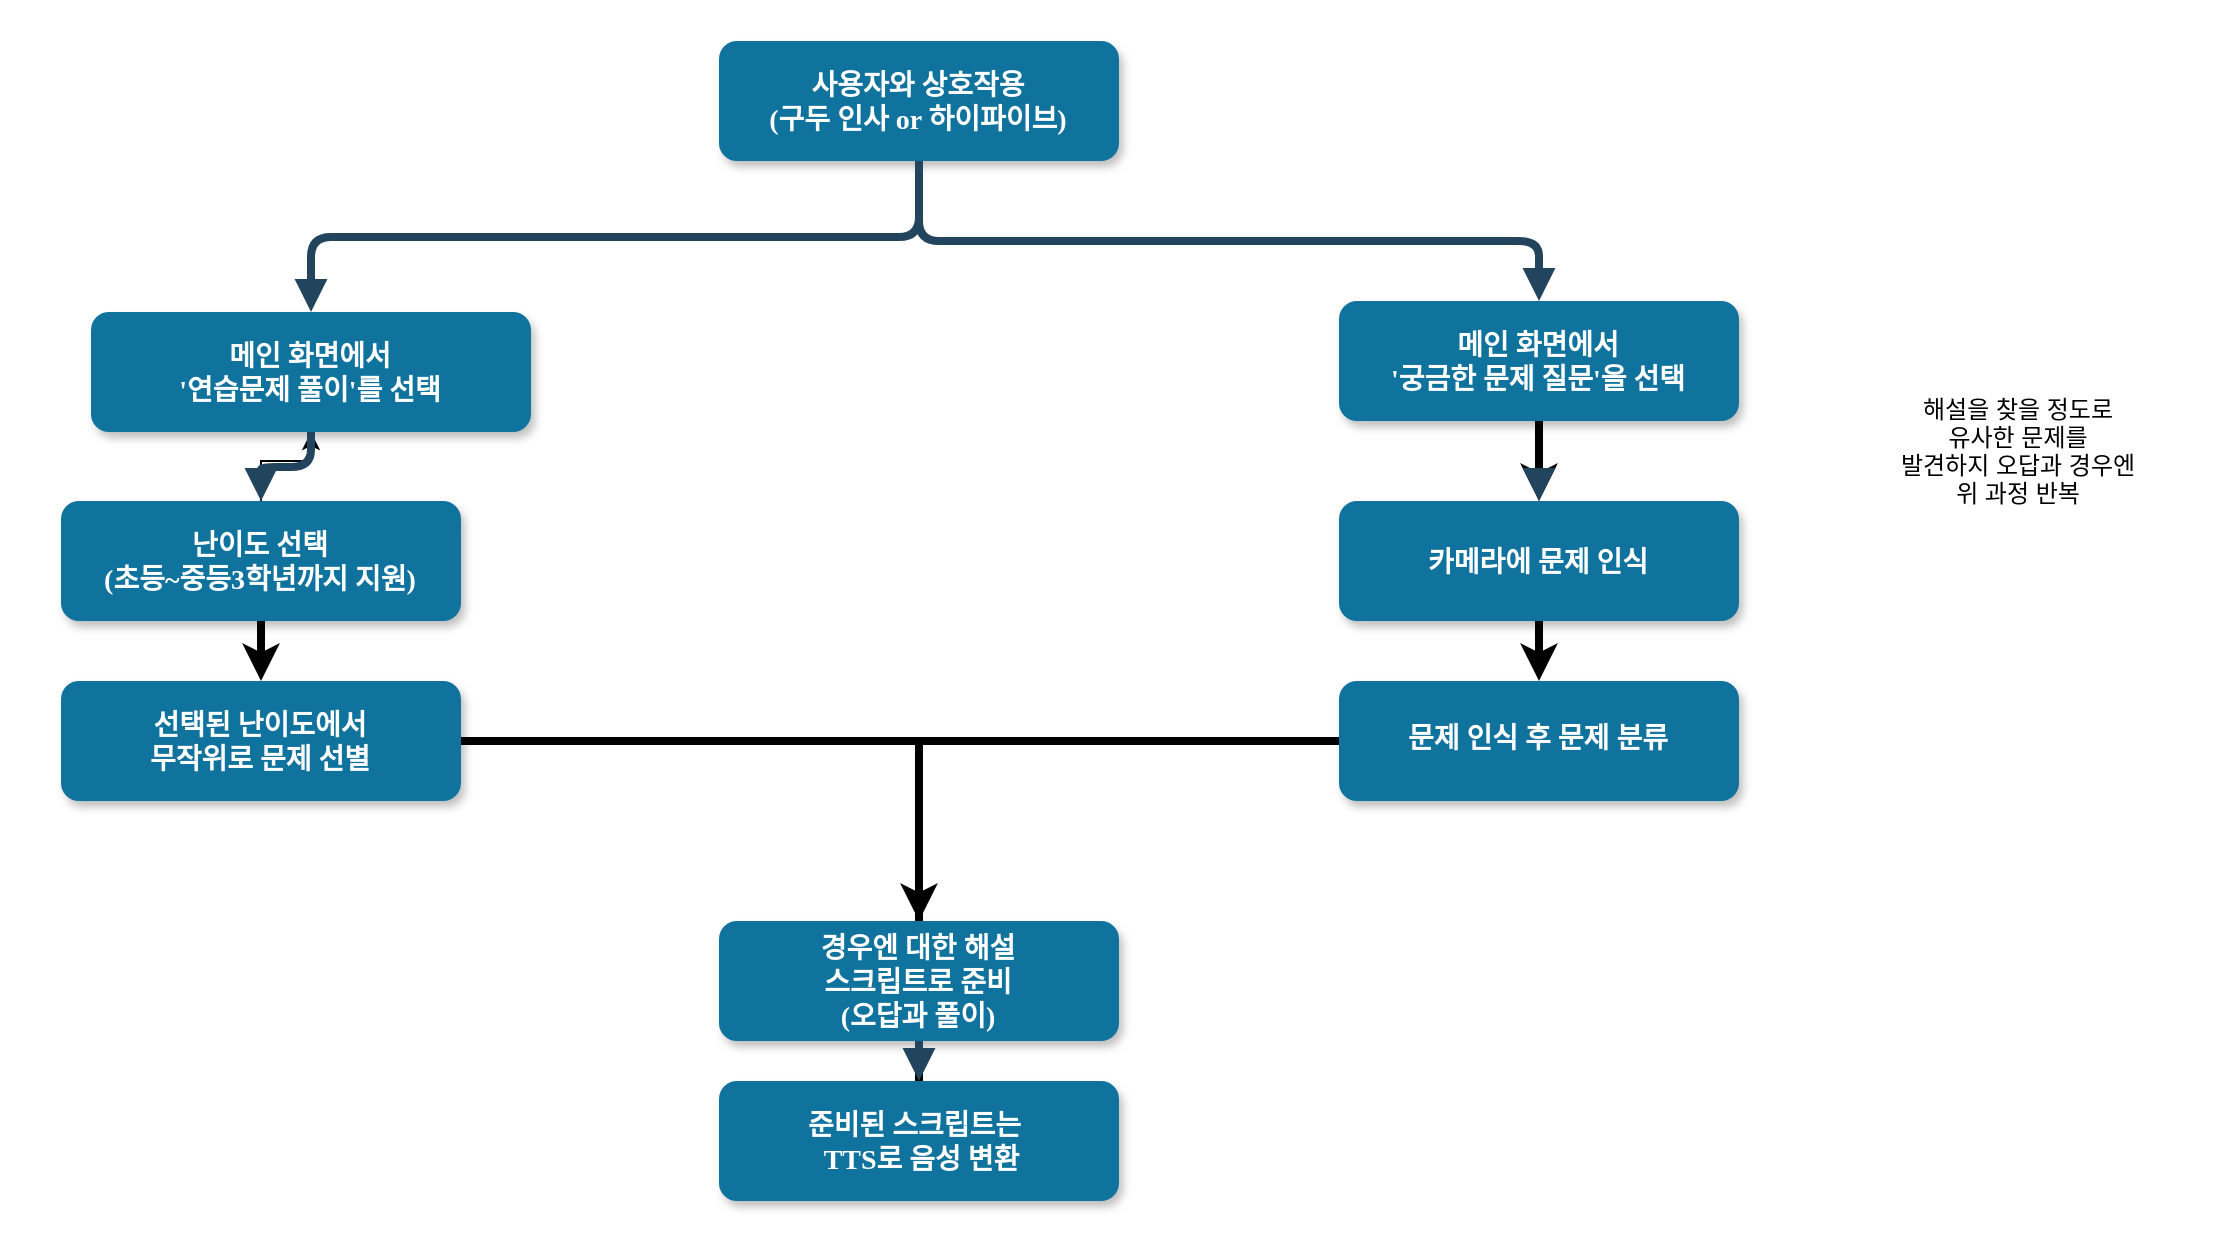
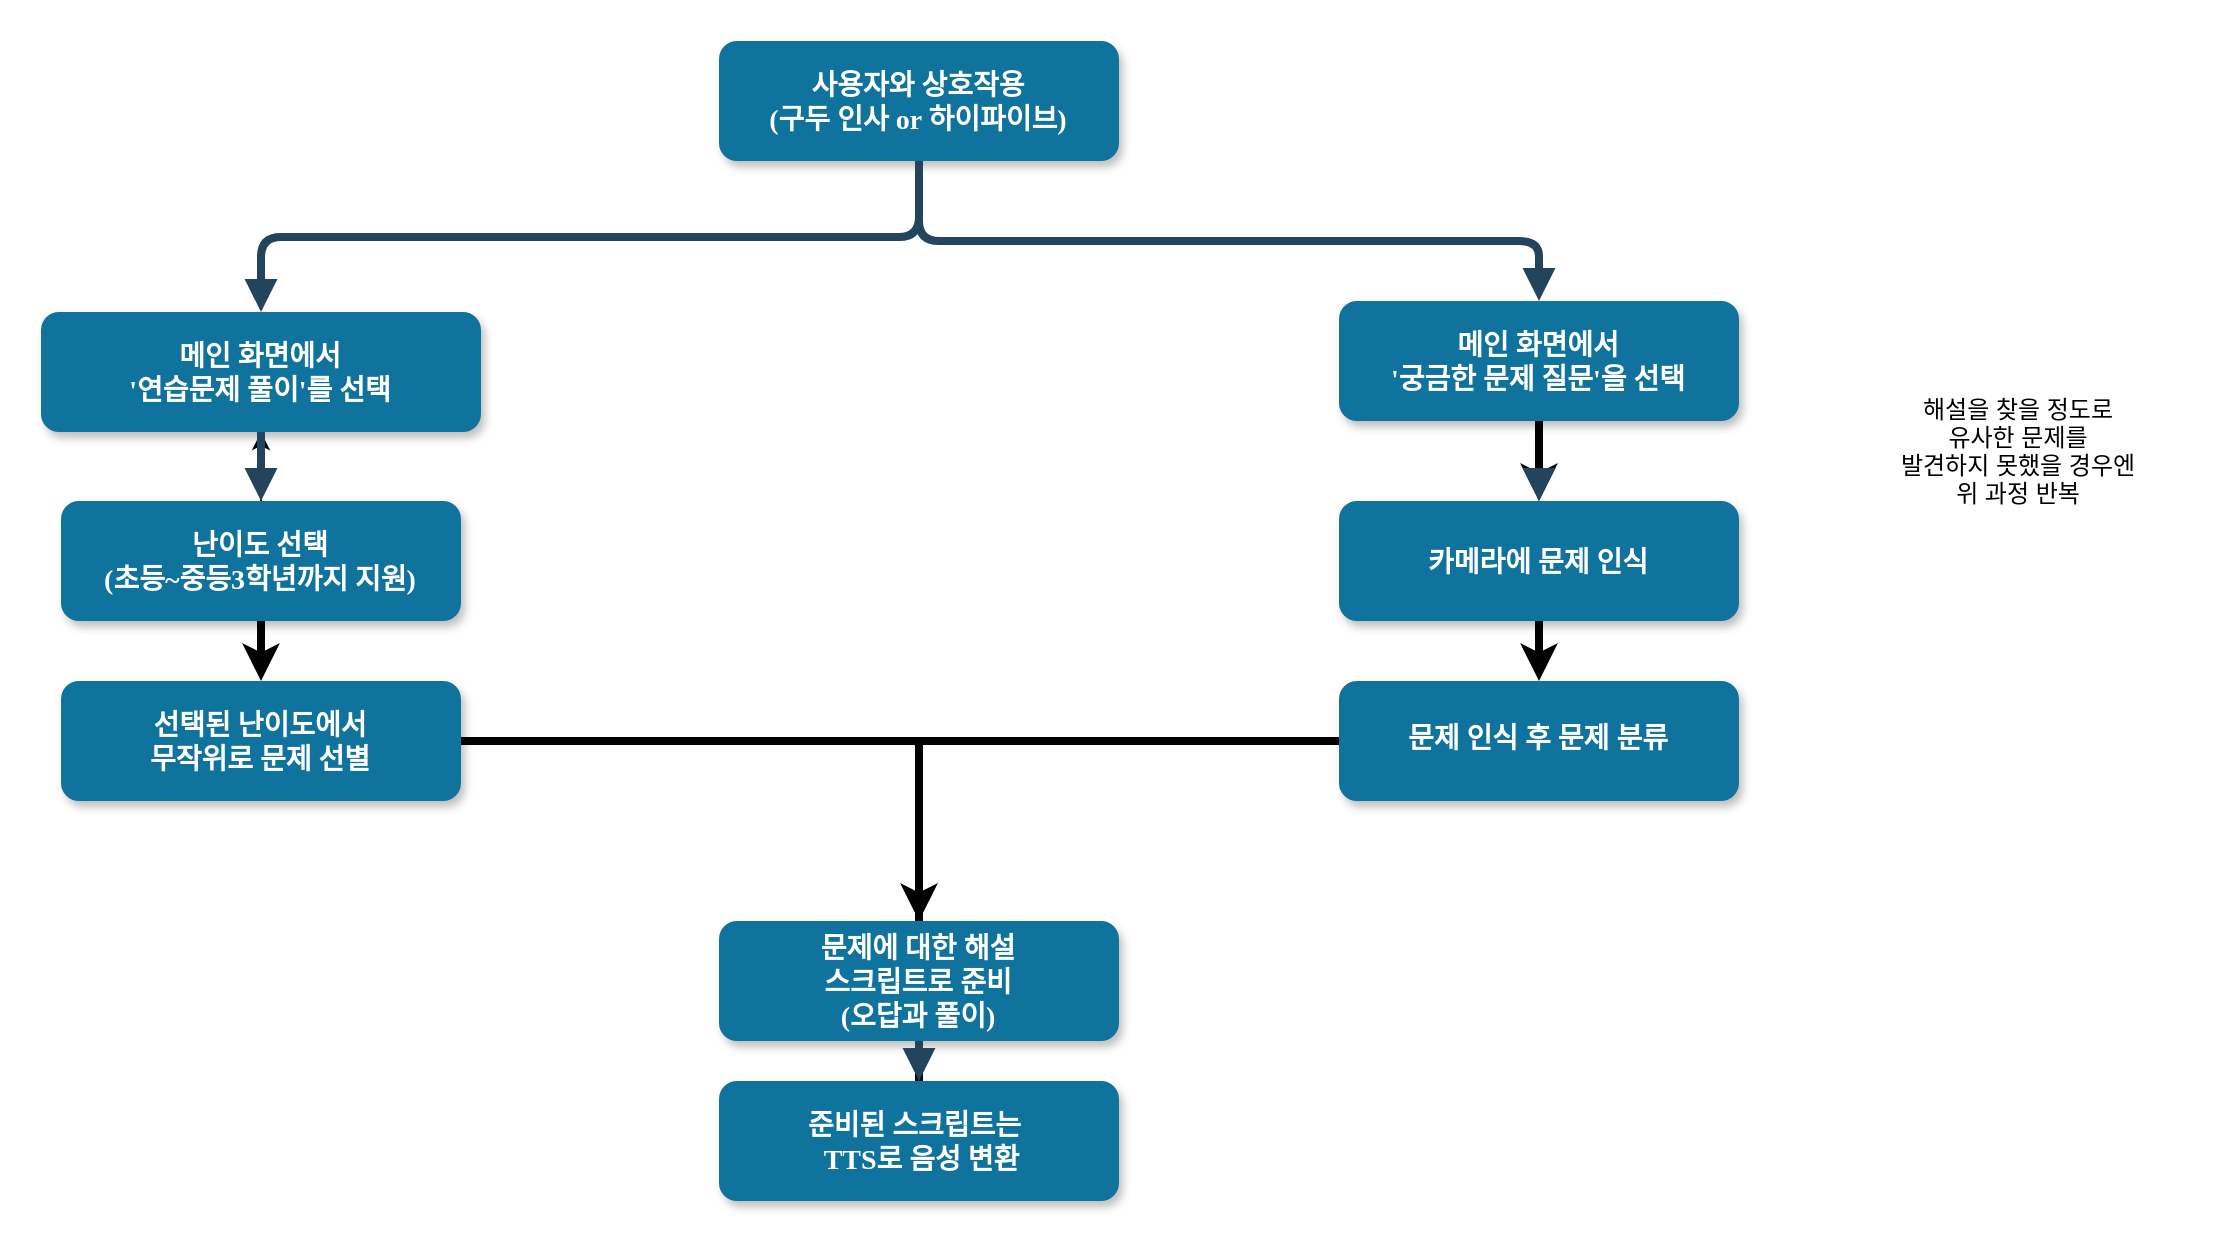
node "메인 화면에서 '연습문제 풀이'를 선택": moved (311, 372) -> (261, 372)
node "해설을 찾을 정도로 유사한 문제를 발견하지 오답과 경우엔 위 과정 반복": label "해설을 찾을 정도로 유사한 문제를 발견하지 오답과 경우엔 위 과정 반복" -> "해설을 찾을 정도로 유사한 문제를 발견하지 못했을 경우엔 위 과정 반복"
node "경우엔 대한 해설 스크립트로 준비 (오답과 풀이)": label "경우엔 대한 해설 스크립트로 준비 (오답과 풀이)" -> "문제에 대한 해설 스크립트로 준비 (오답과 풀이)"
